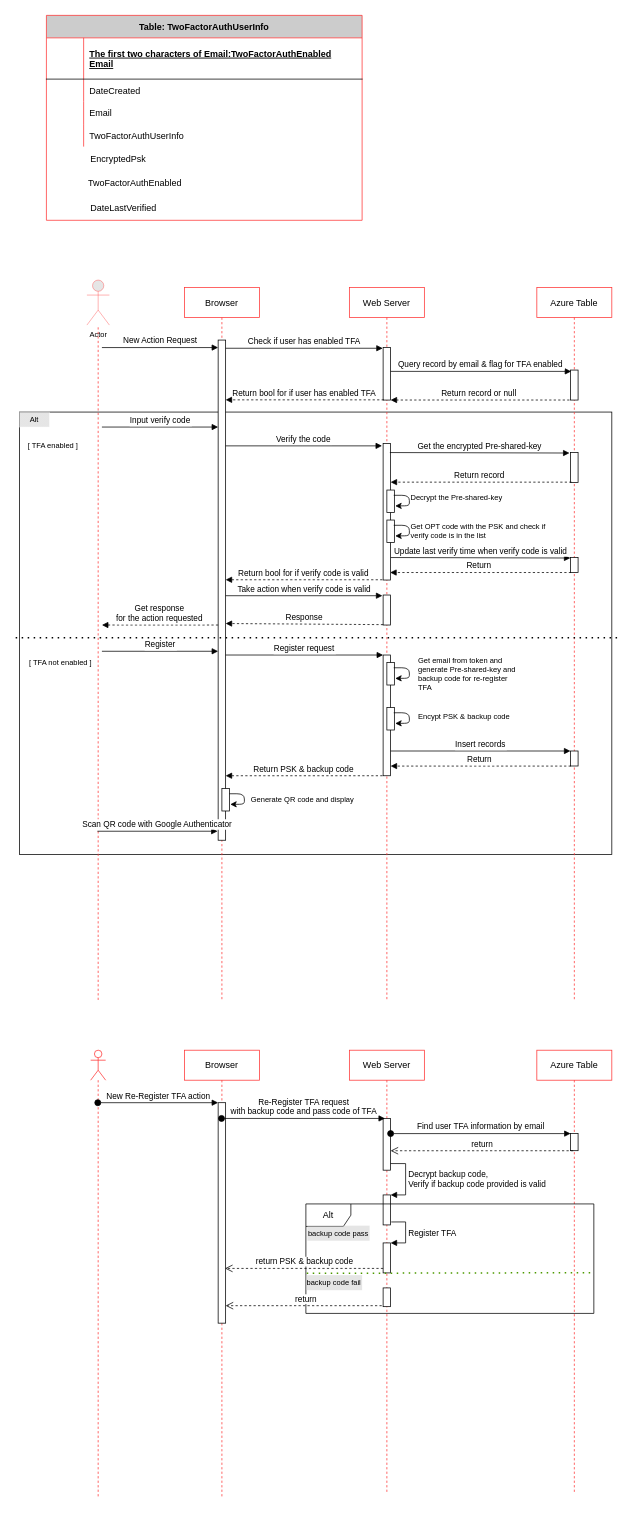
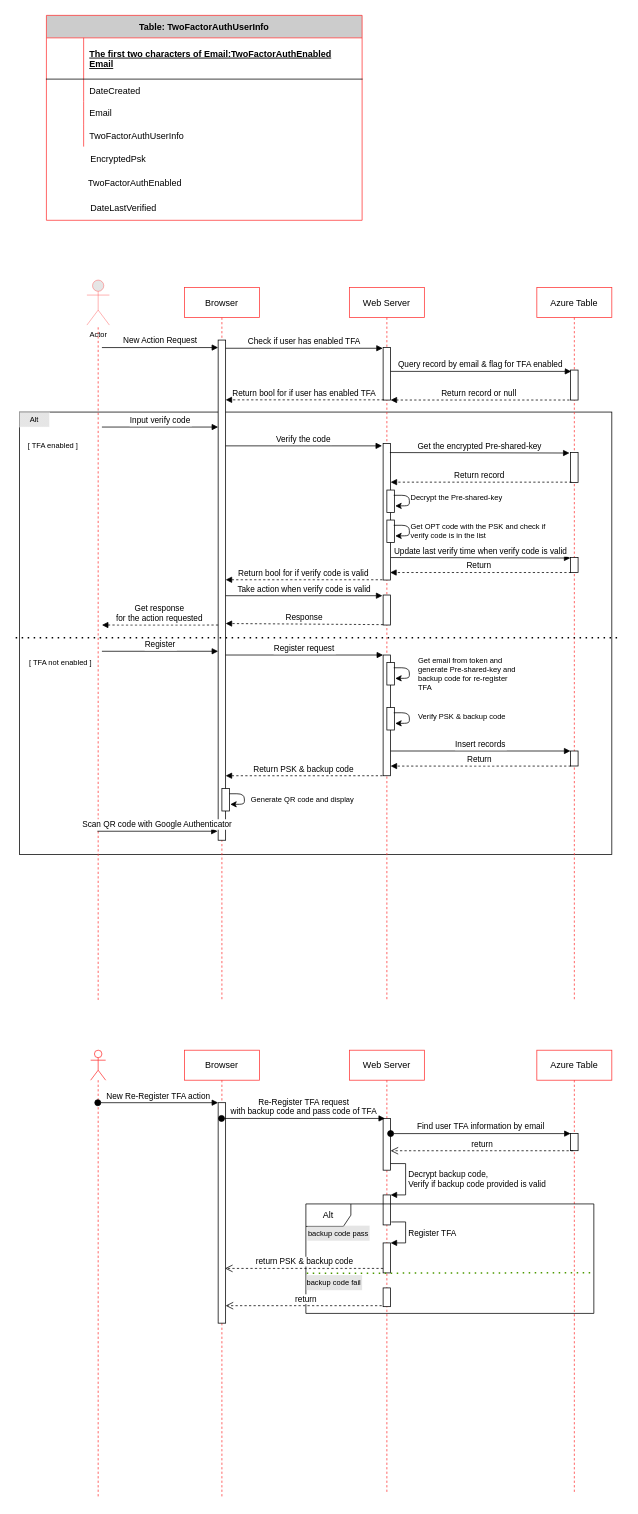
node "Encypt PSK & backup code": label "Encypt PSK & backup code" -> "Verify PSK & backup code"
